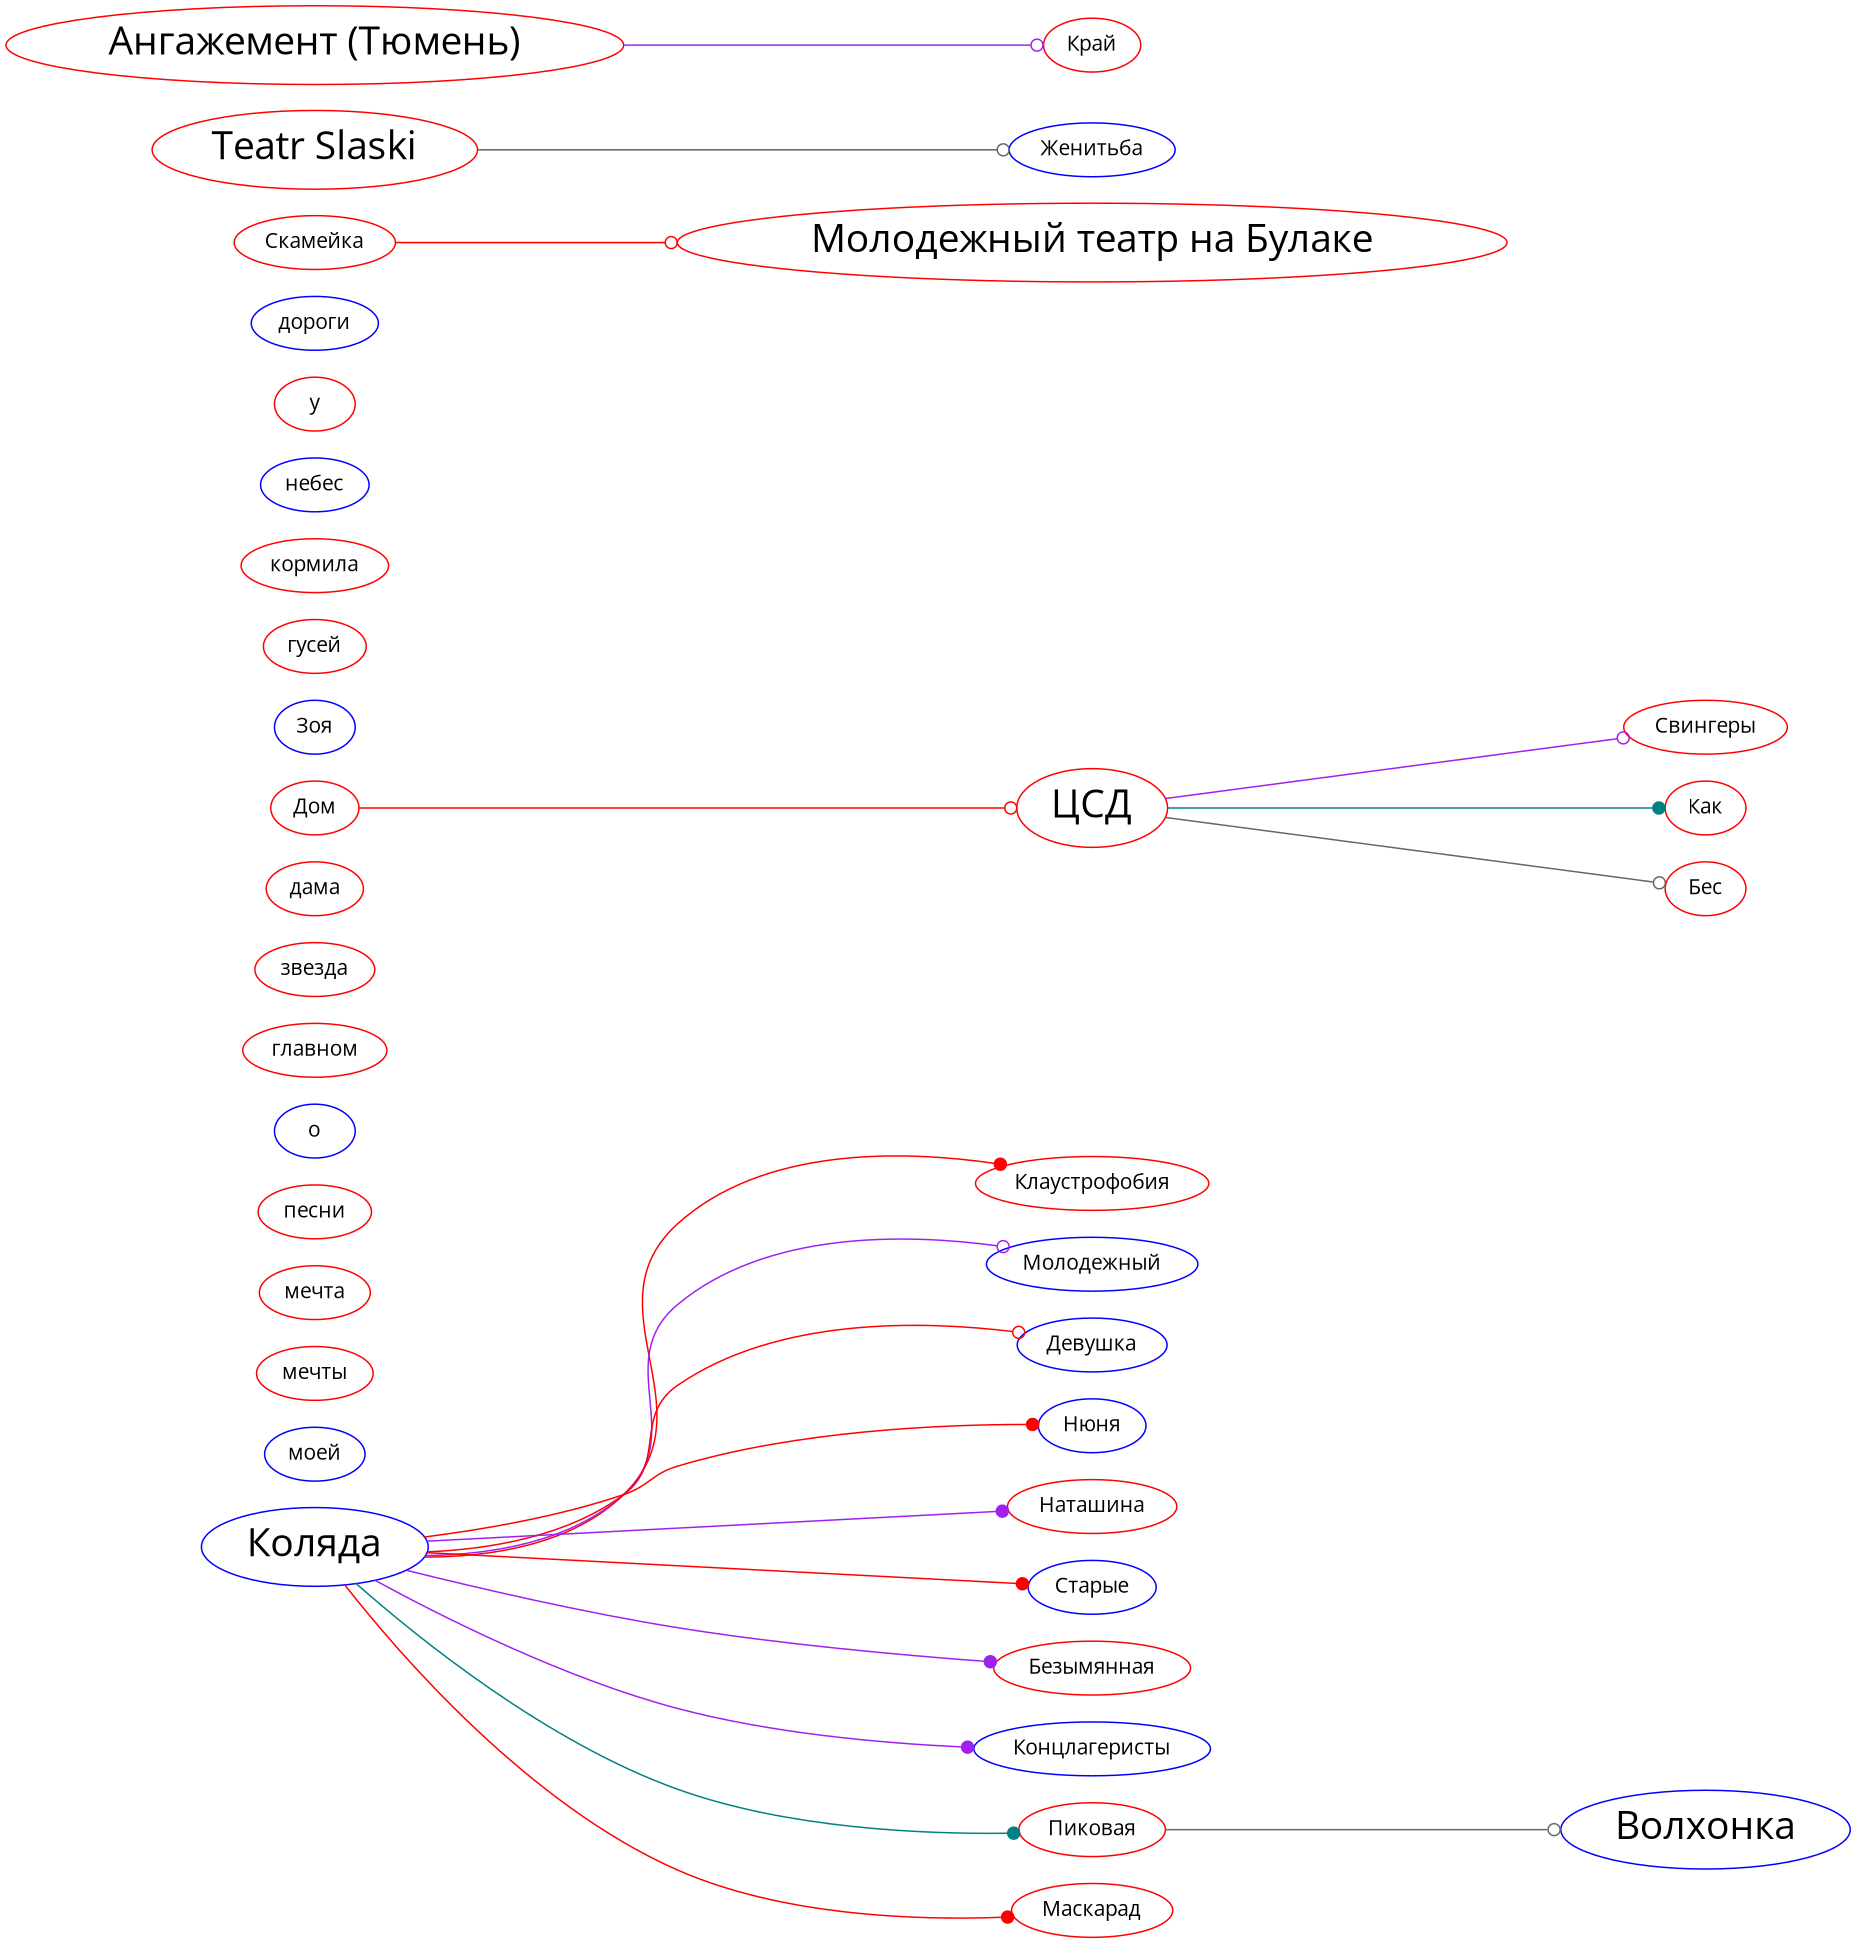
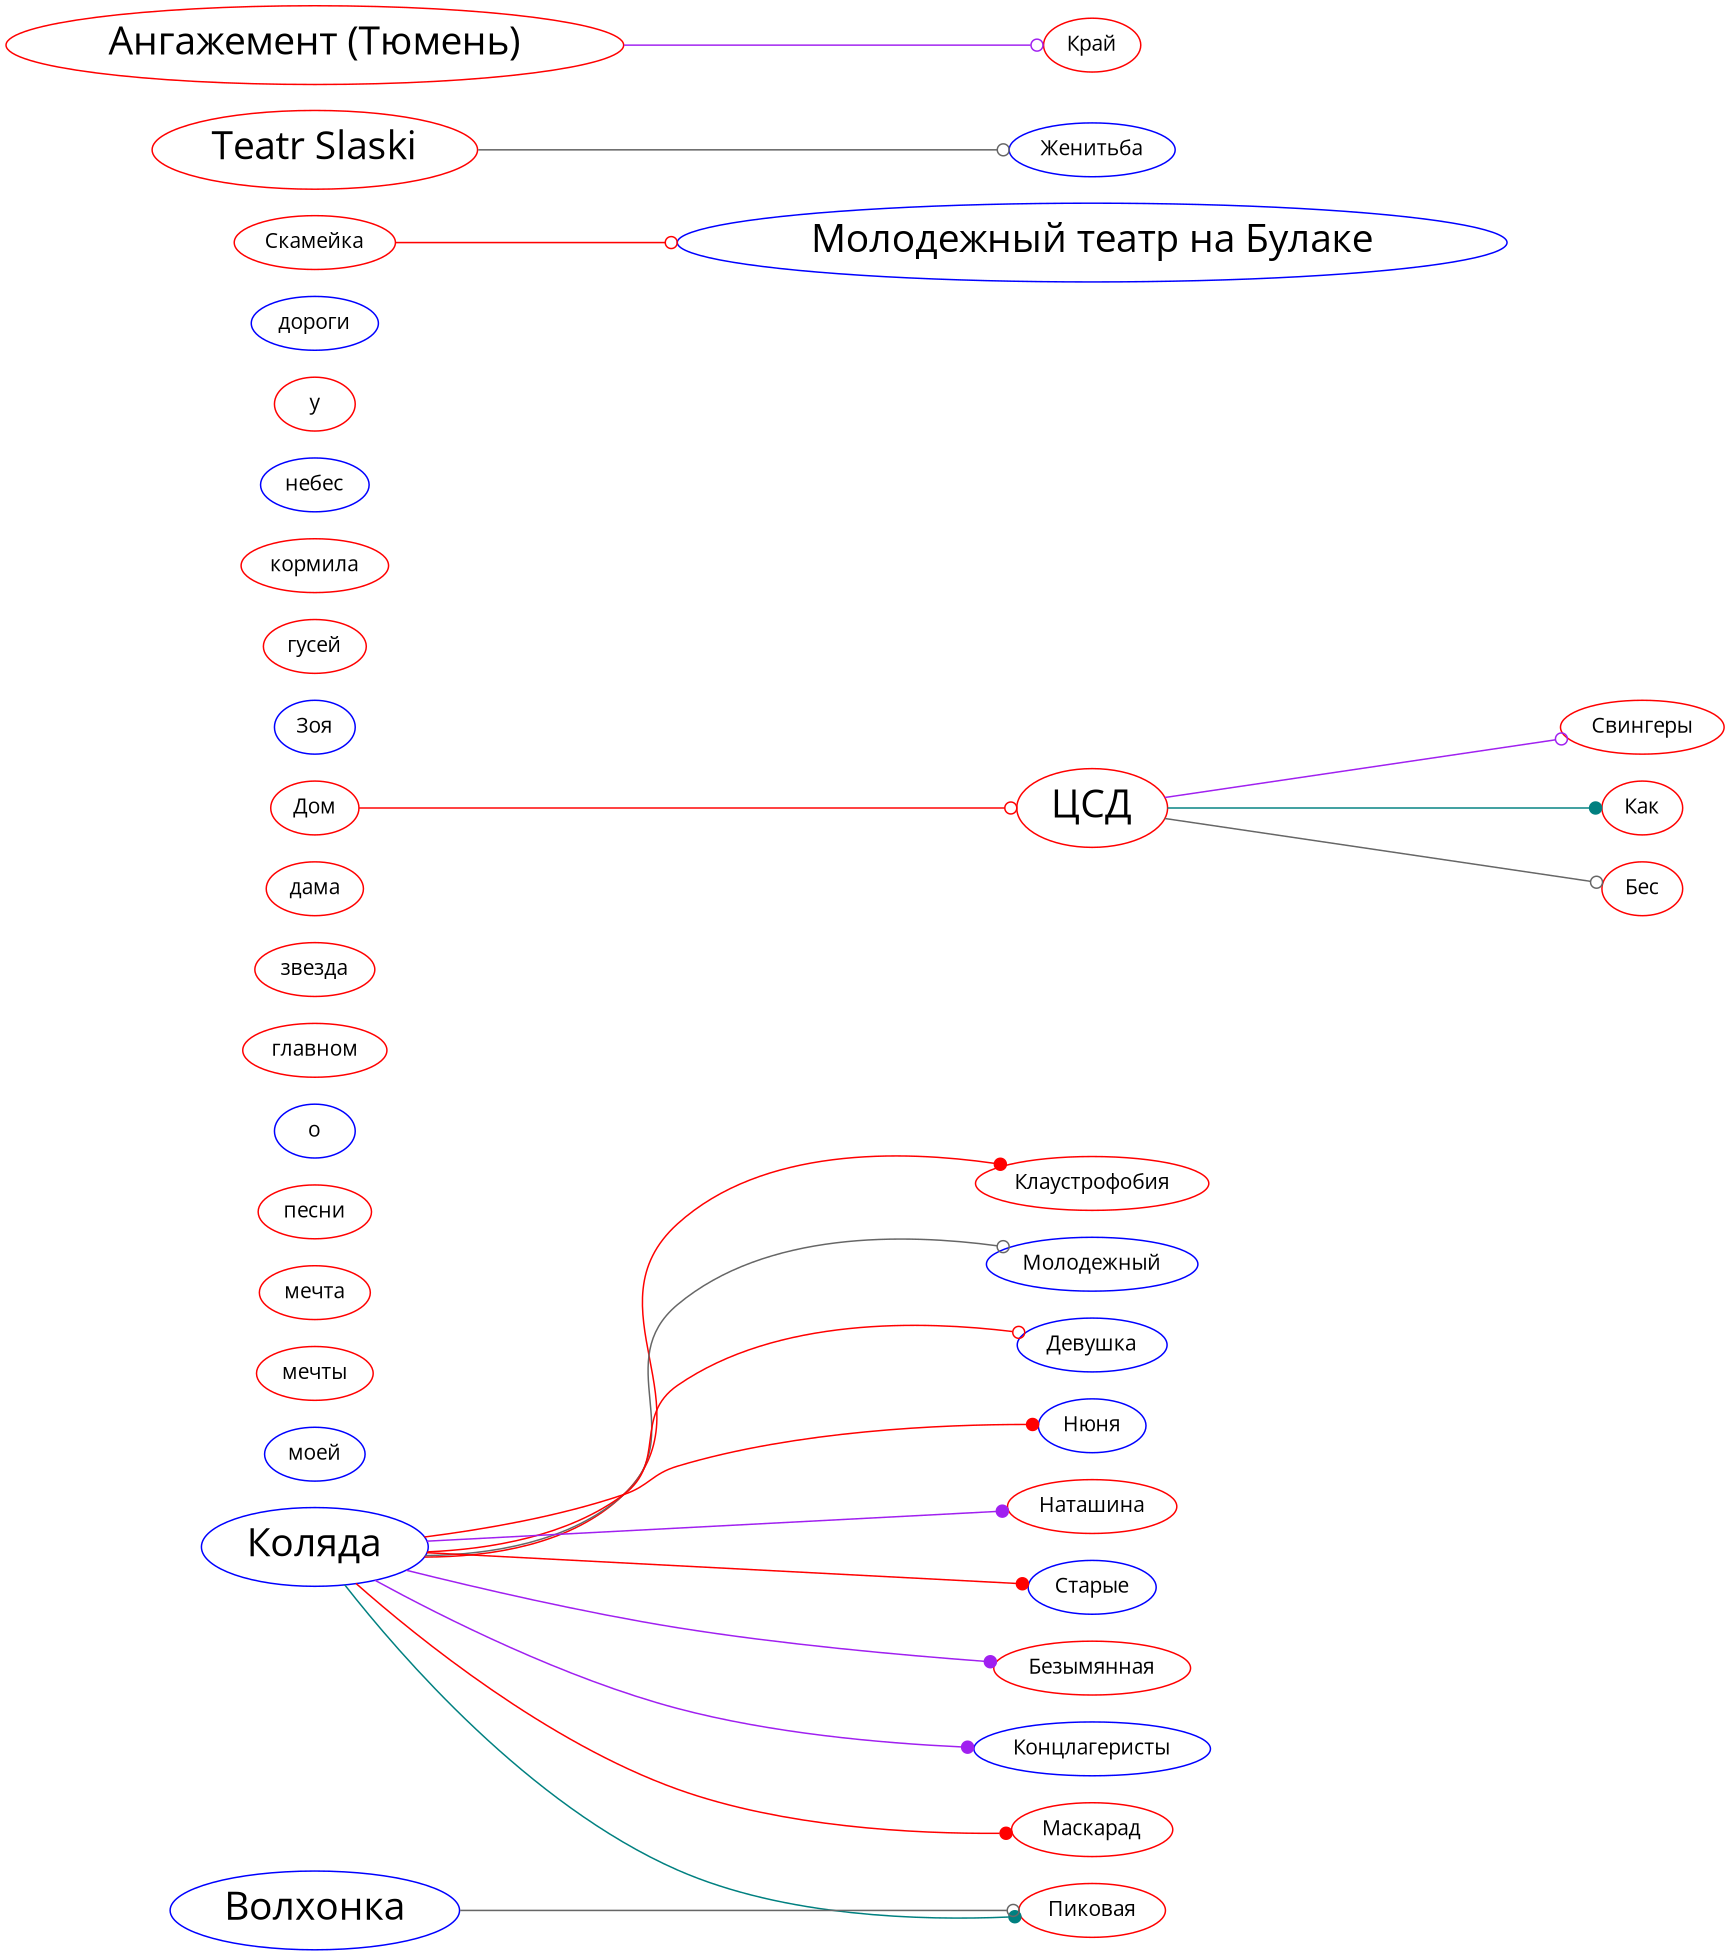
node "Молодежный театр на Булаке": color red -> blue
edge "Коляда" -> "Молодежный": color purple -> gray40
edge "Пиковая" -> "Волхонка": reversed
